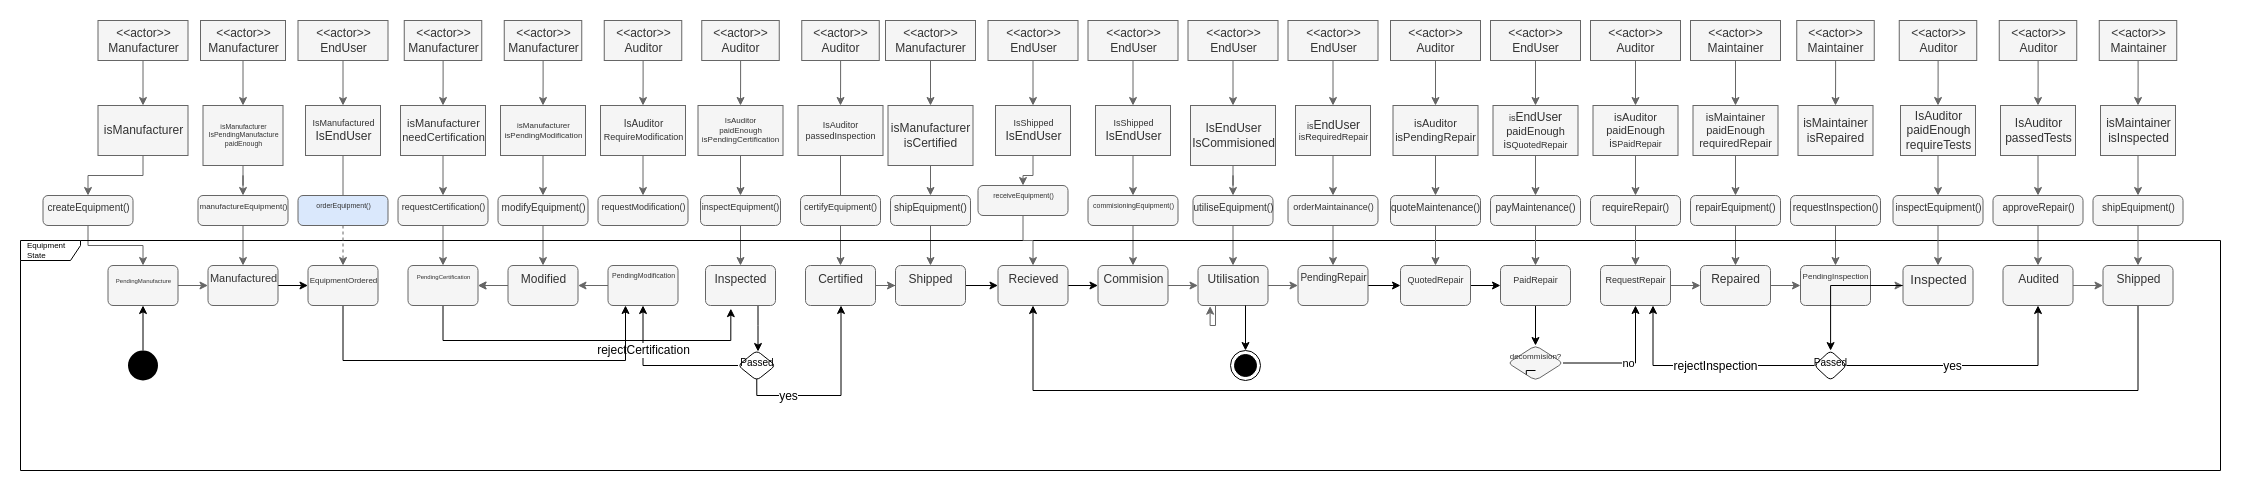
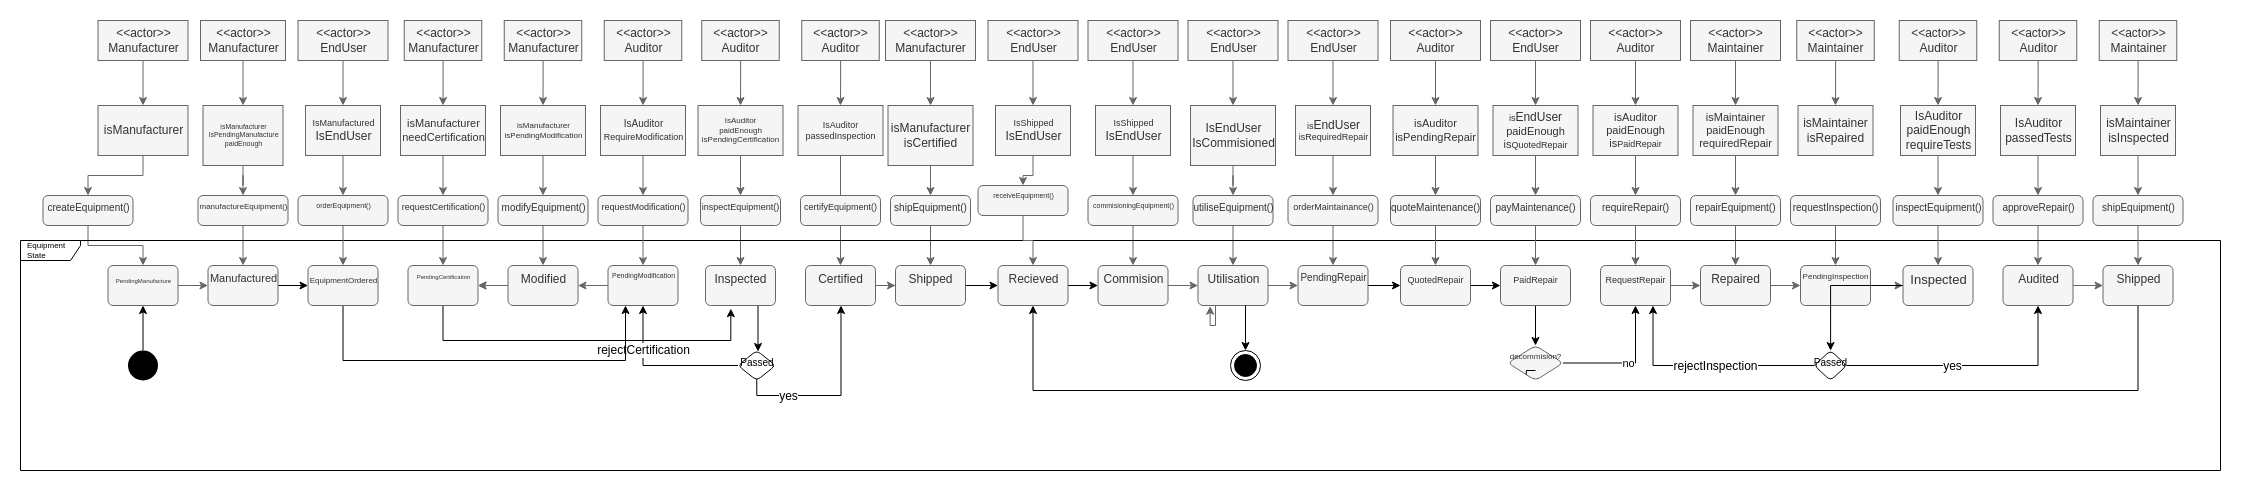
edge "IsManufactured IsEndUser" -- "orderEquipment()": arrowhead none -> classic
node "orderEquipment()": fillcolor #dae8fc -> #f5f5f5
edge "orderEquipment()" -> "EquipmentOrdered": style dashed -> solid
edge "requestModification()" -> "PendingModification": added
